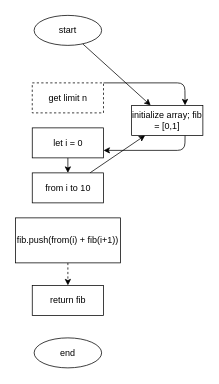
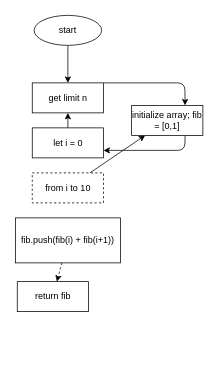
edge "start" -> "initialize array; fib = [0,1]": now "start" -> "get limit n"
node "get limit n": style dashed -> solid
edge "let i = 0" -> "from i to 10": now "let i = 0" -> "get limit n"
node "from i to 10": style solid -> dashed
node "fib.push(from(i) + fib(i+1))": label "fib.push(from(i) + fib(i+1))" -> "fib.push(fib(i) + fib(i+1))"
node "return fib": moved (68, 300) -> (53, 297)
node "end": removed
